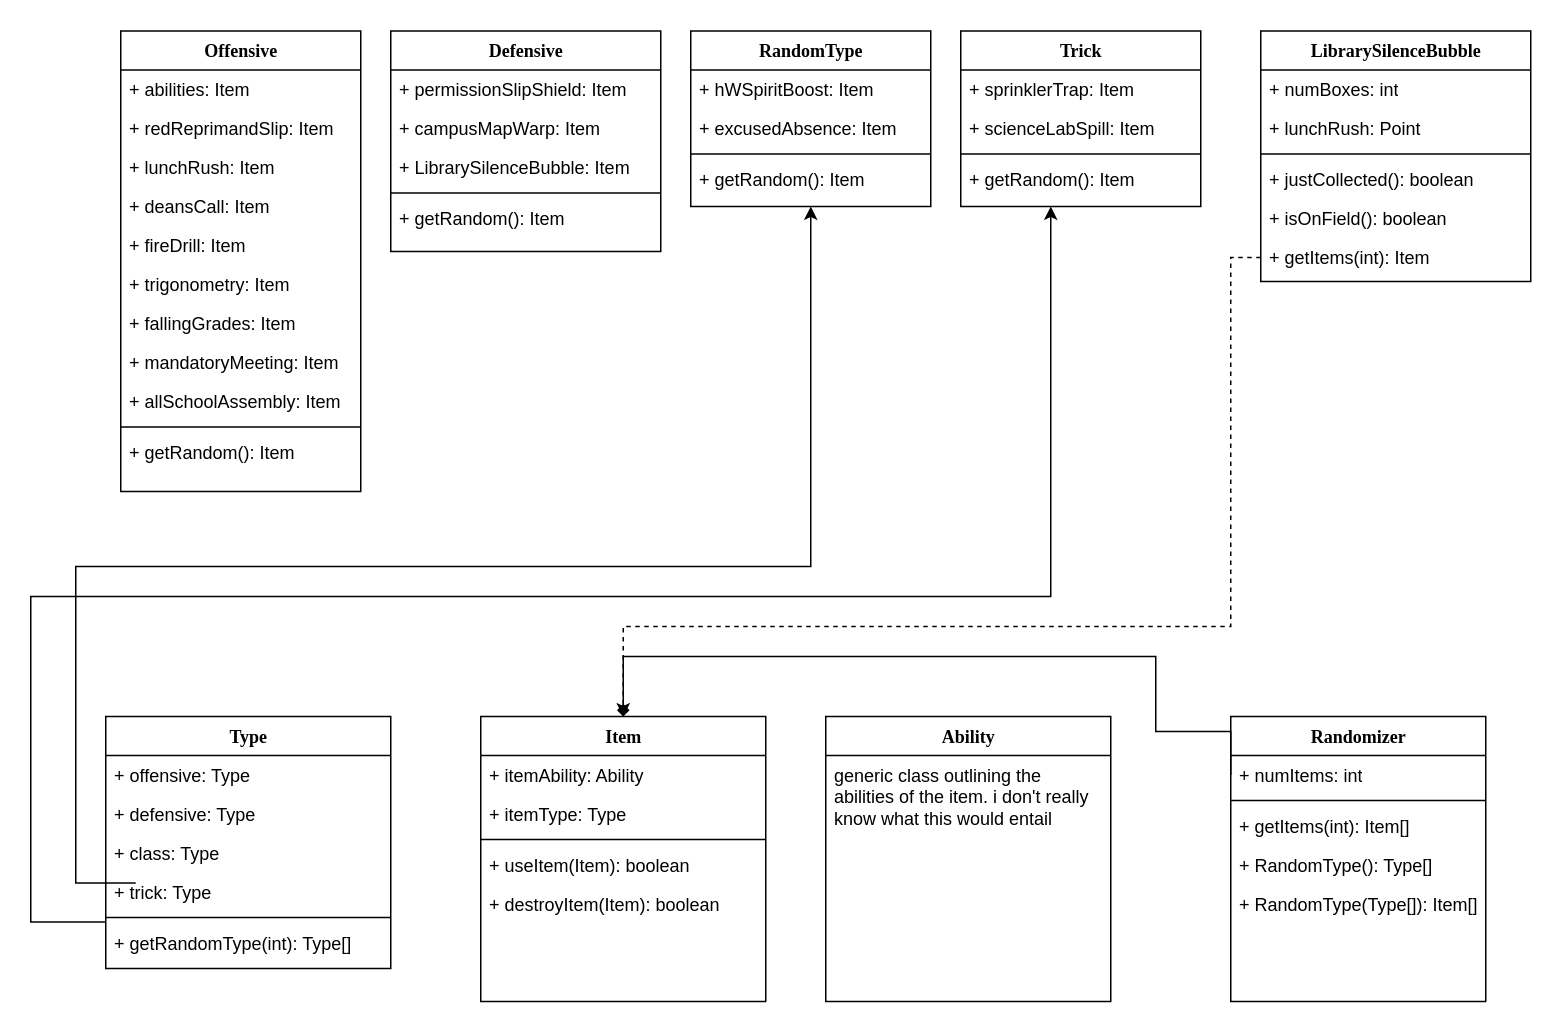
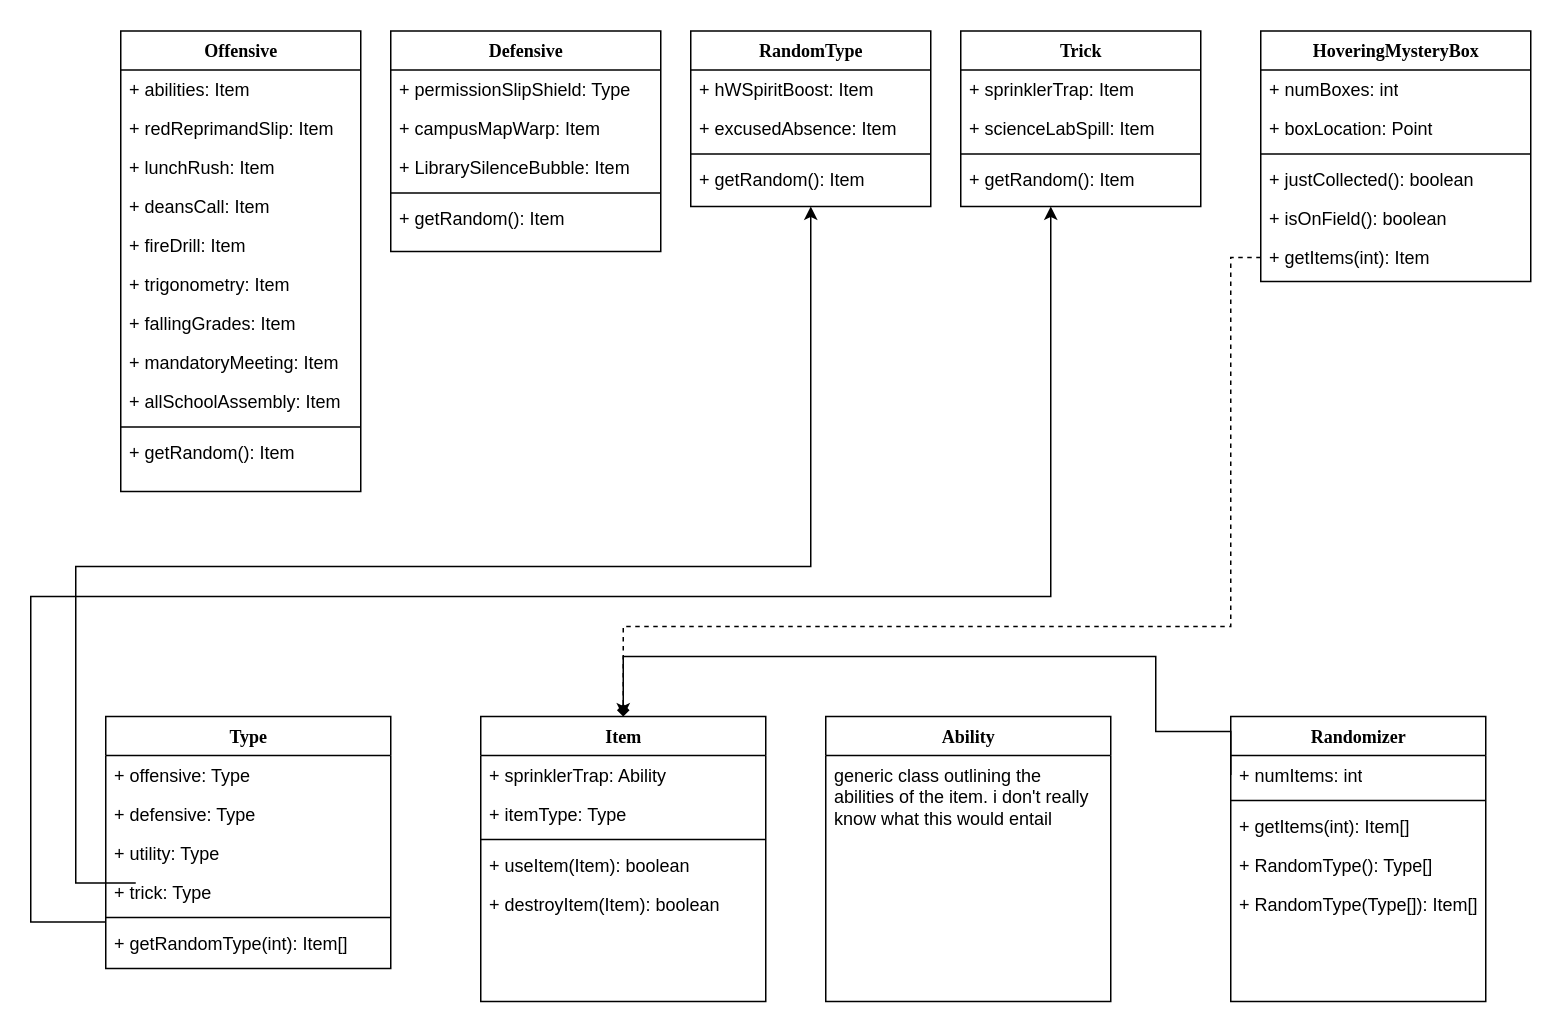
node "LibrarySilenceBubble": label "LibrarySilenceBubble" -> "HoveringMysteryBox"
node "+ permissionSlipShield: Item": label "+ permissionSlipShield: Item" -> "+ permissionSlipShield: Type"
node "+ lunchRush: Point": label "+ lunchRush: Point" -> "+ boxLocation: Point"
node "+ itemAbility: Ability": label "+ itemAbility: Ability" -> "+ sprinklerTrap: Ability"
node "+ class: Type": label "+ class: Type" -> "+ utility: Type"
node "+ getRandomType(int): Type[]": label "+ getRandomType(int): Type[]" -> "+ getRandomType(int): Item[]"
